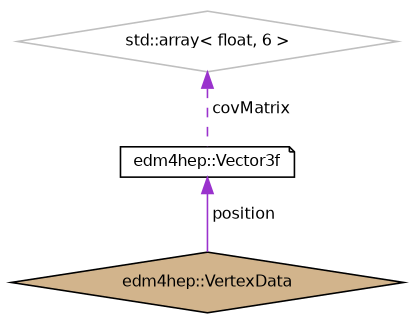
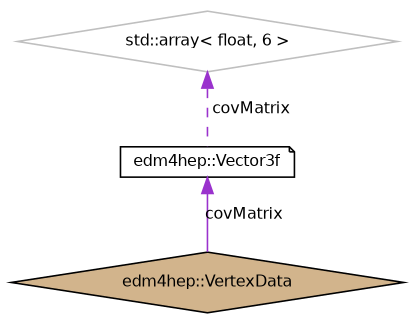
edge "edm4hep::VertexData" -> "edm4hep::Vector3f": label " position" -> " covMatrix"
